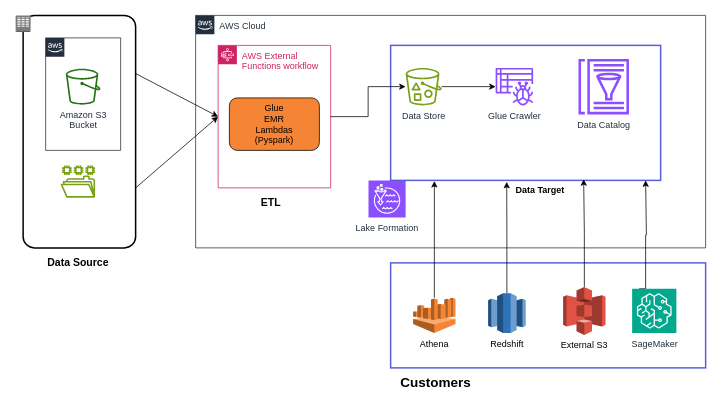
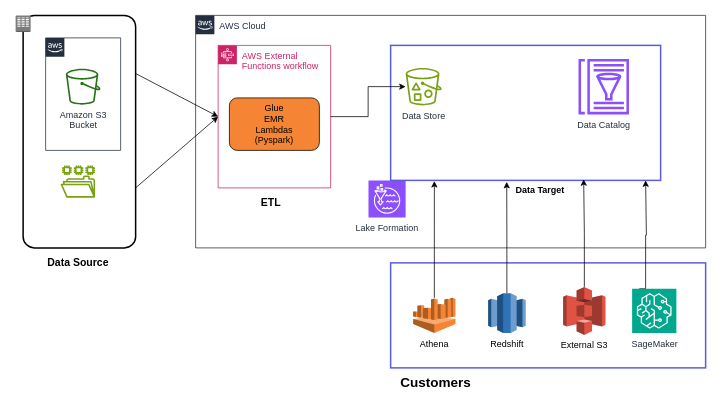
edge "Data Store" -> "Glue Crawler": removed
node "Glue Crawler": removed
